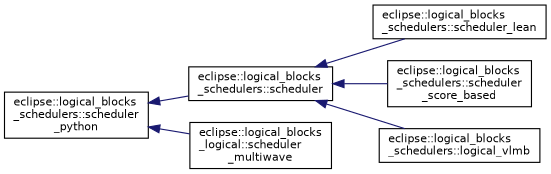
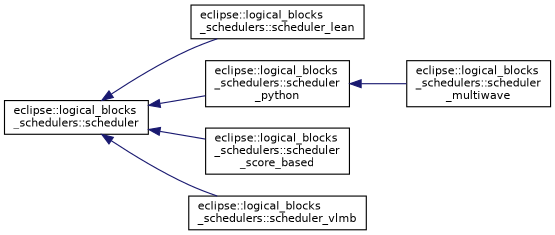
edge "eclipse::logical_blocks _schedulers::scheduler" -> "eclipse::logical_blocks _schedulers::scheduler _python": reversed
node "eclipse::logical_blocks _logical::scheduler _multiwave": label "eclipse::logical_blocks _logical::scheduler _multiwave" -> "eclipse::logical_blocks _schedulers::scheduler _multiwave"
node "eclipse::logical_blocks _schedulers::logical_vlmb": label "eclipse::logical_blocks _schedulers::logical_vlmb" -> "eclipse::logical_blocks _schedulers::scheduler_vlmb"
